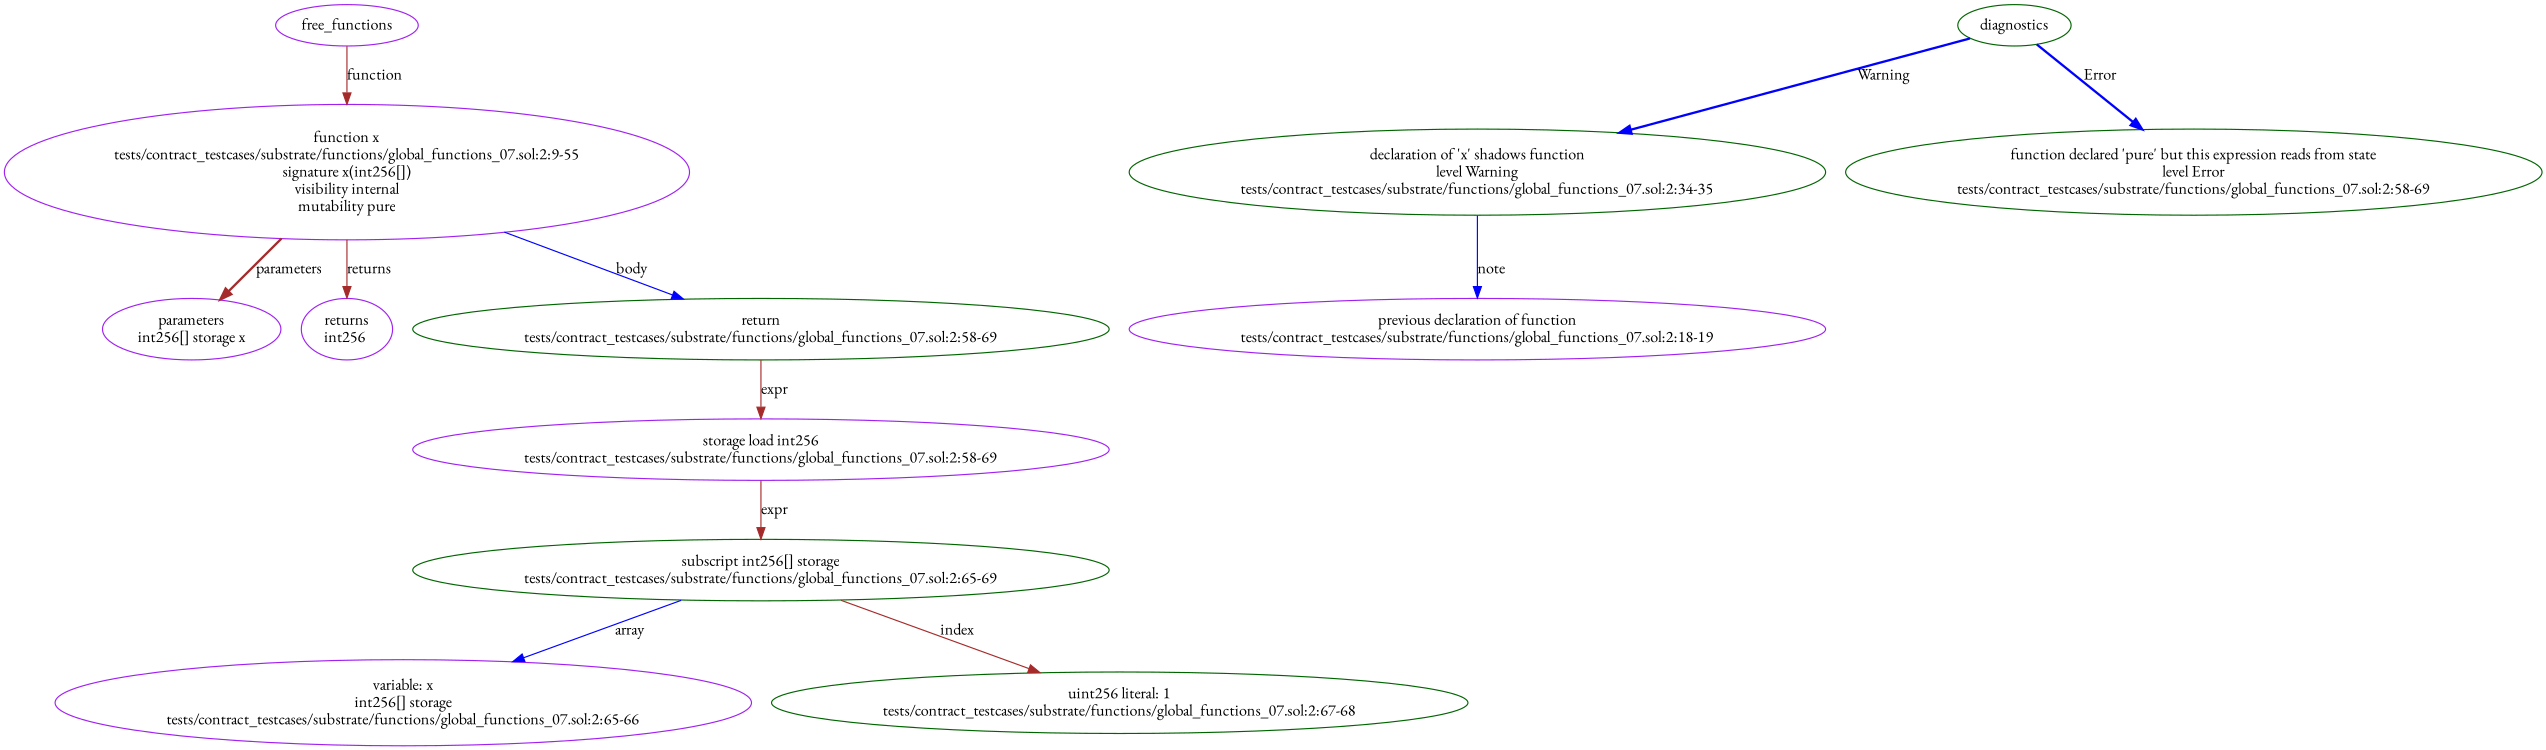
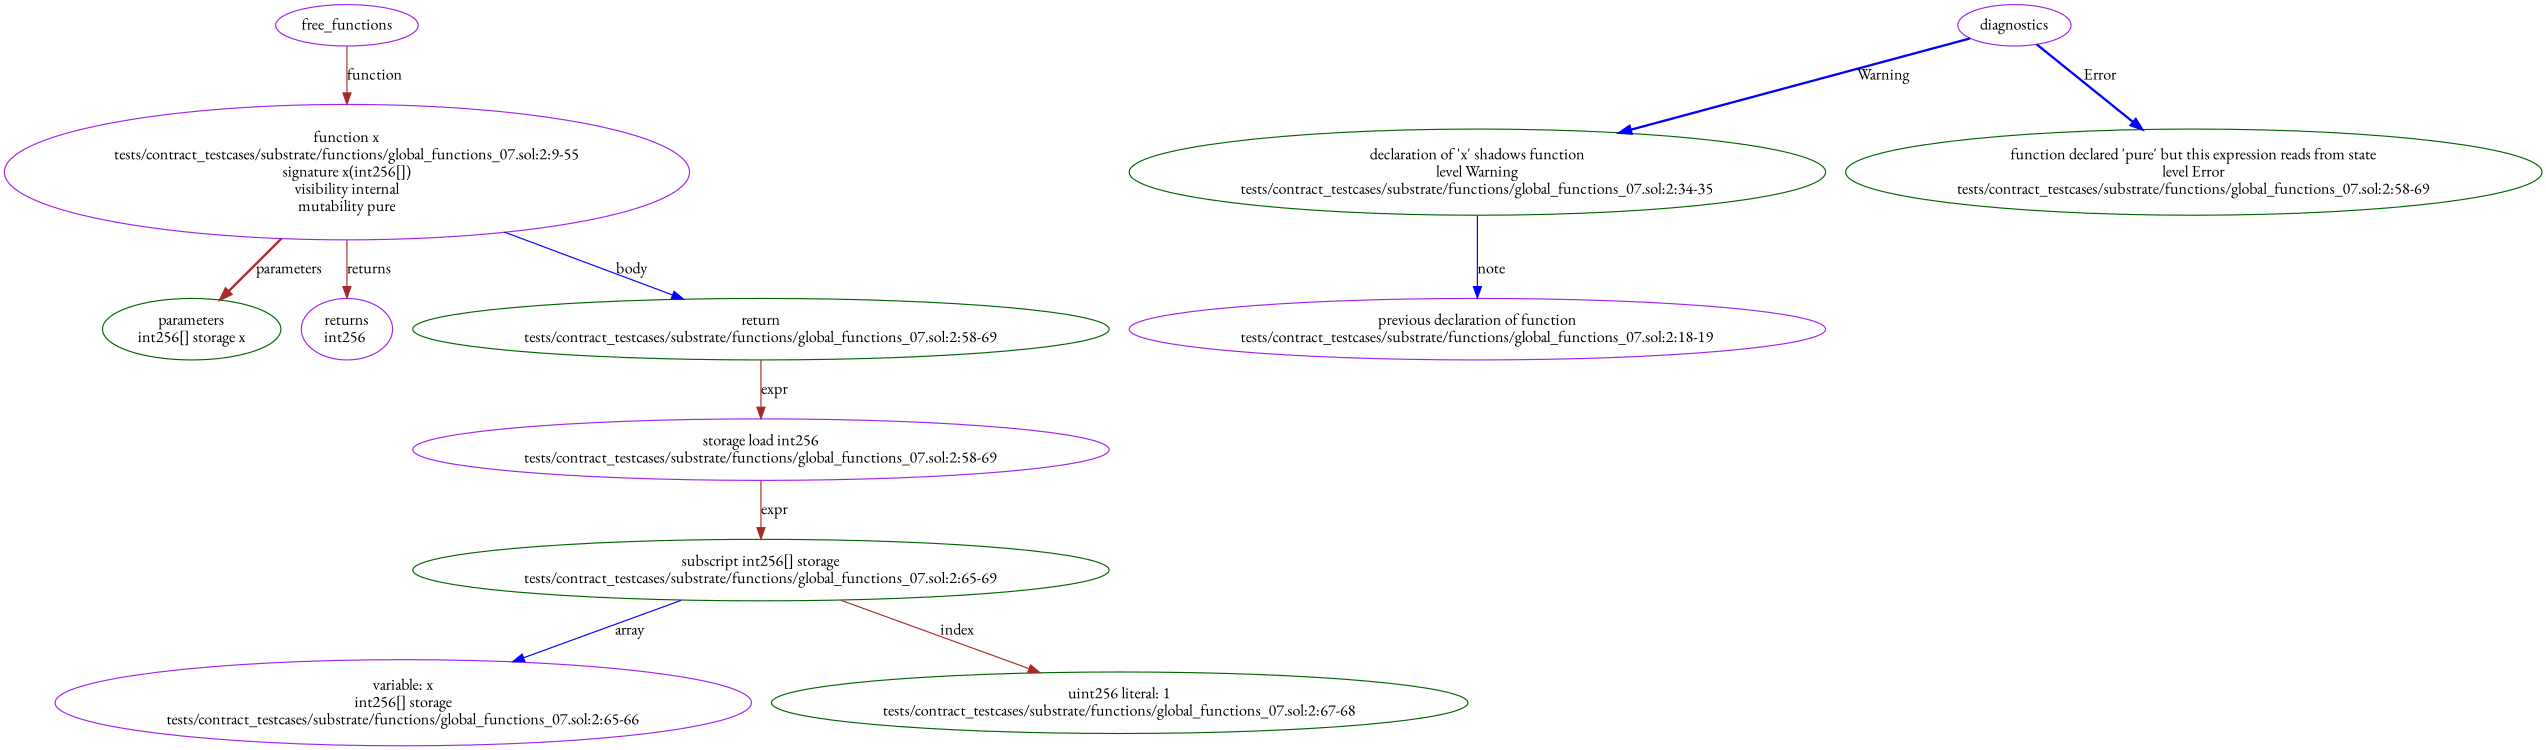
node "diagnostics": color darkgreen -> purple
node "parameters int256[] storage x": color purple -> darkgreen
